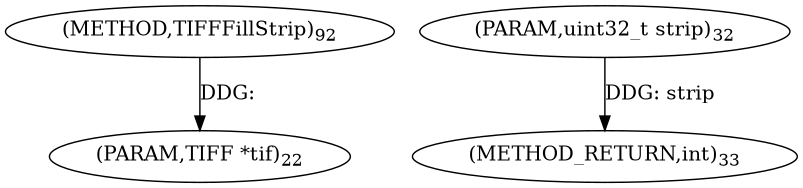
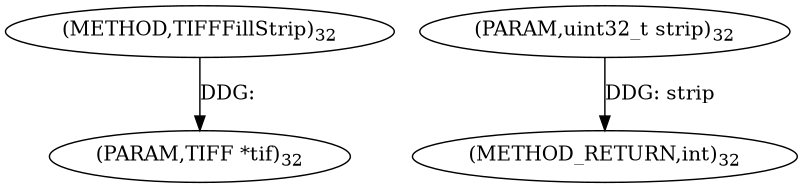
node "(METHOD,TIFFFillStrip)": text "92" -> "32"
node "(PARAM,TIFF *tif)": text "22" -> "32"
node "(METHOD_RETURN,int)": text "33" -> "32"
